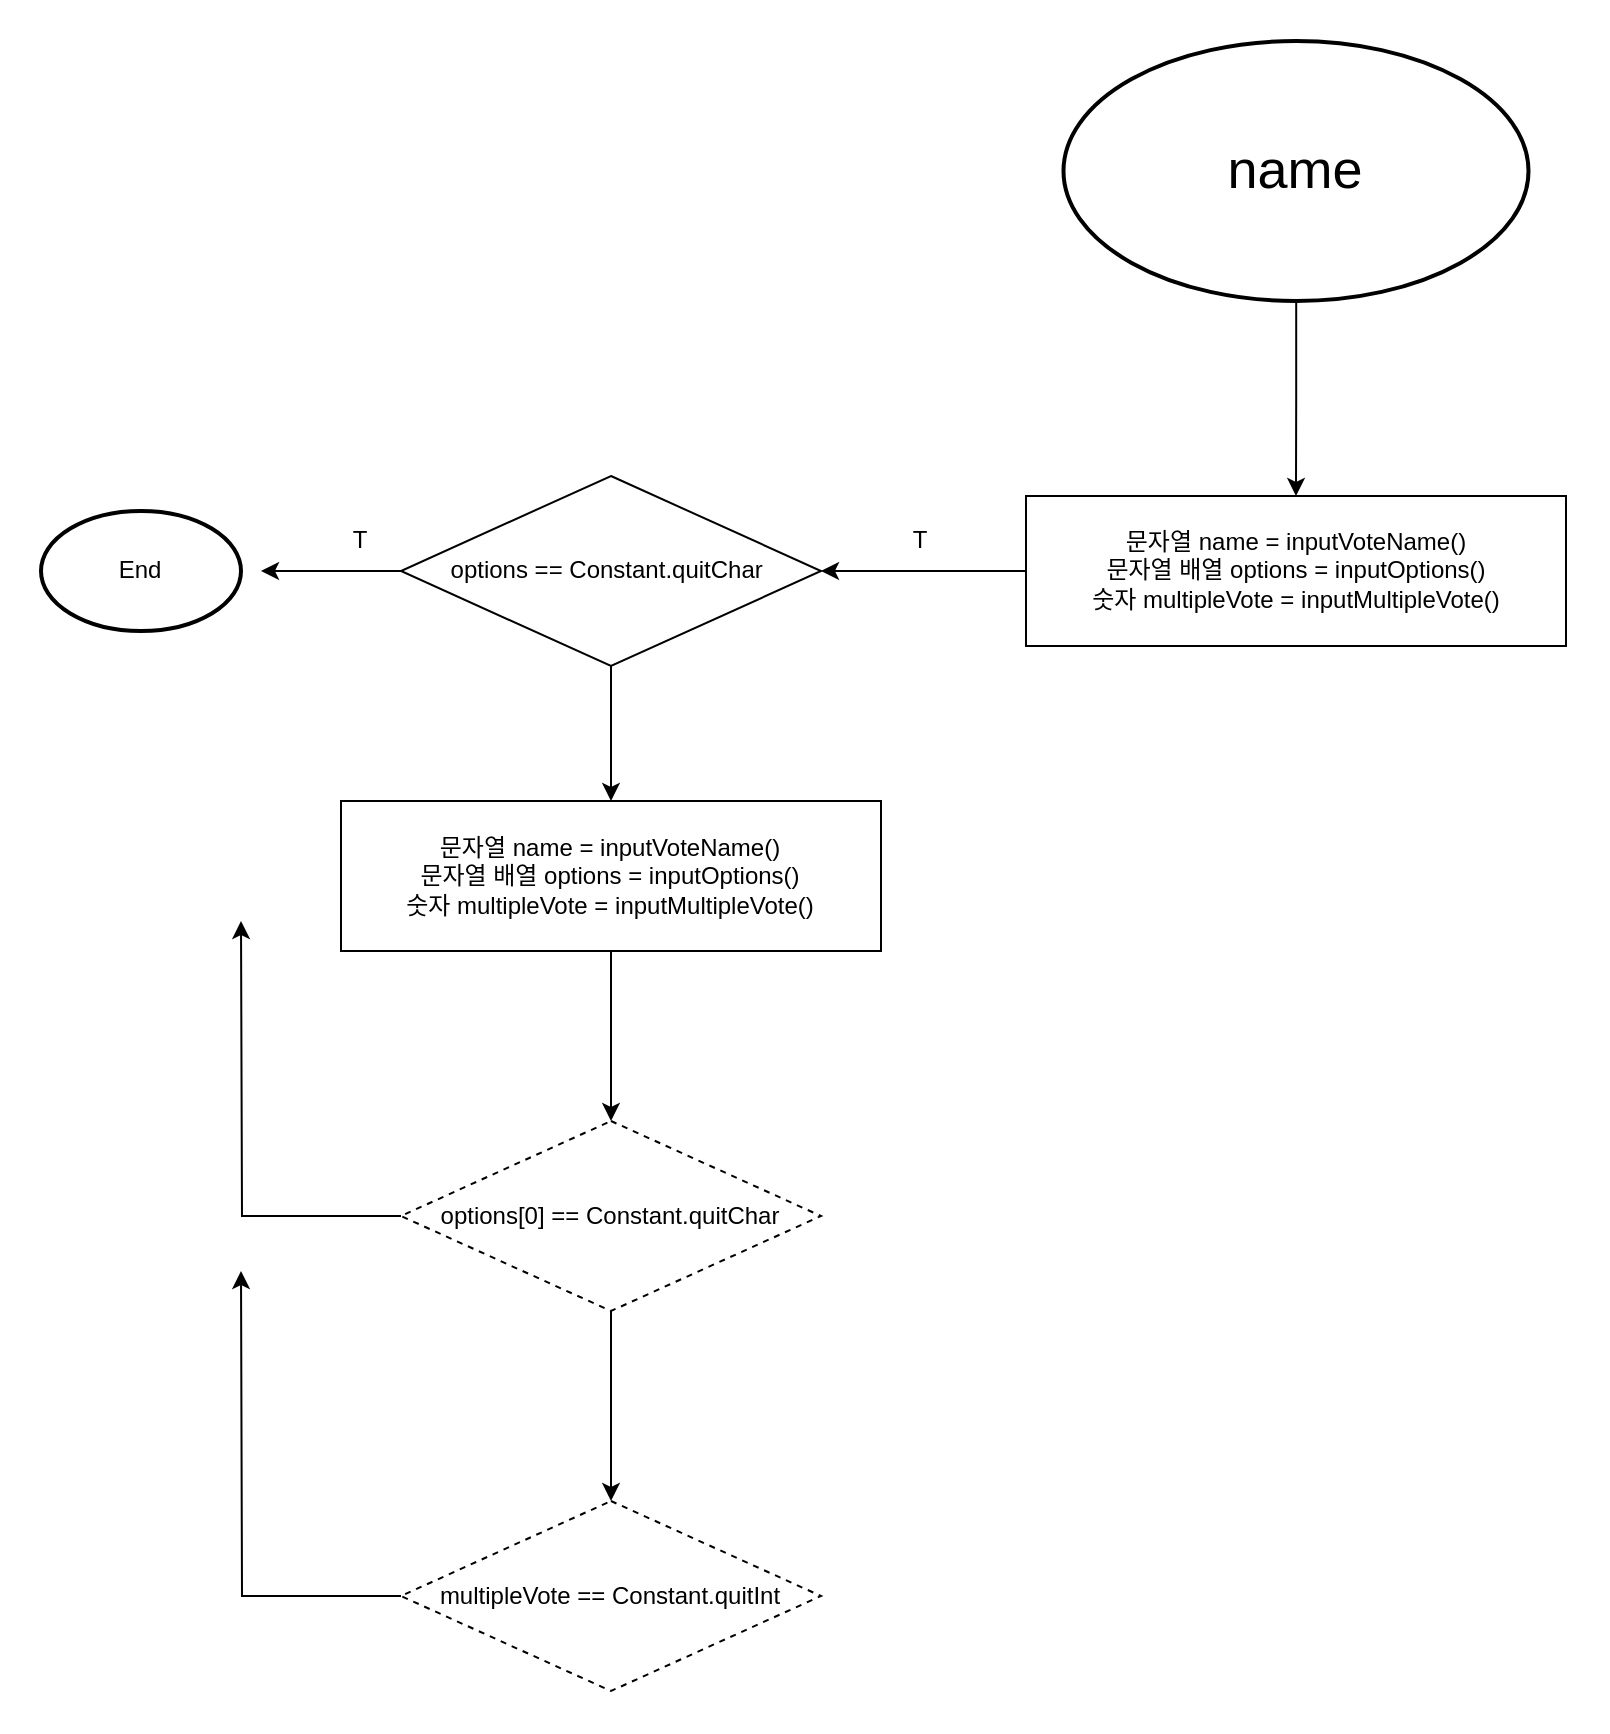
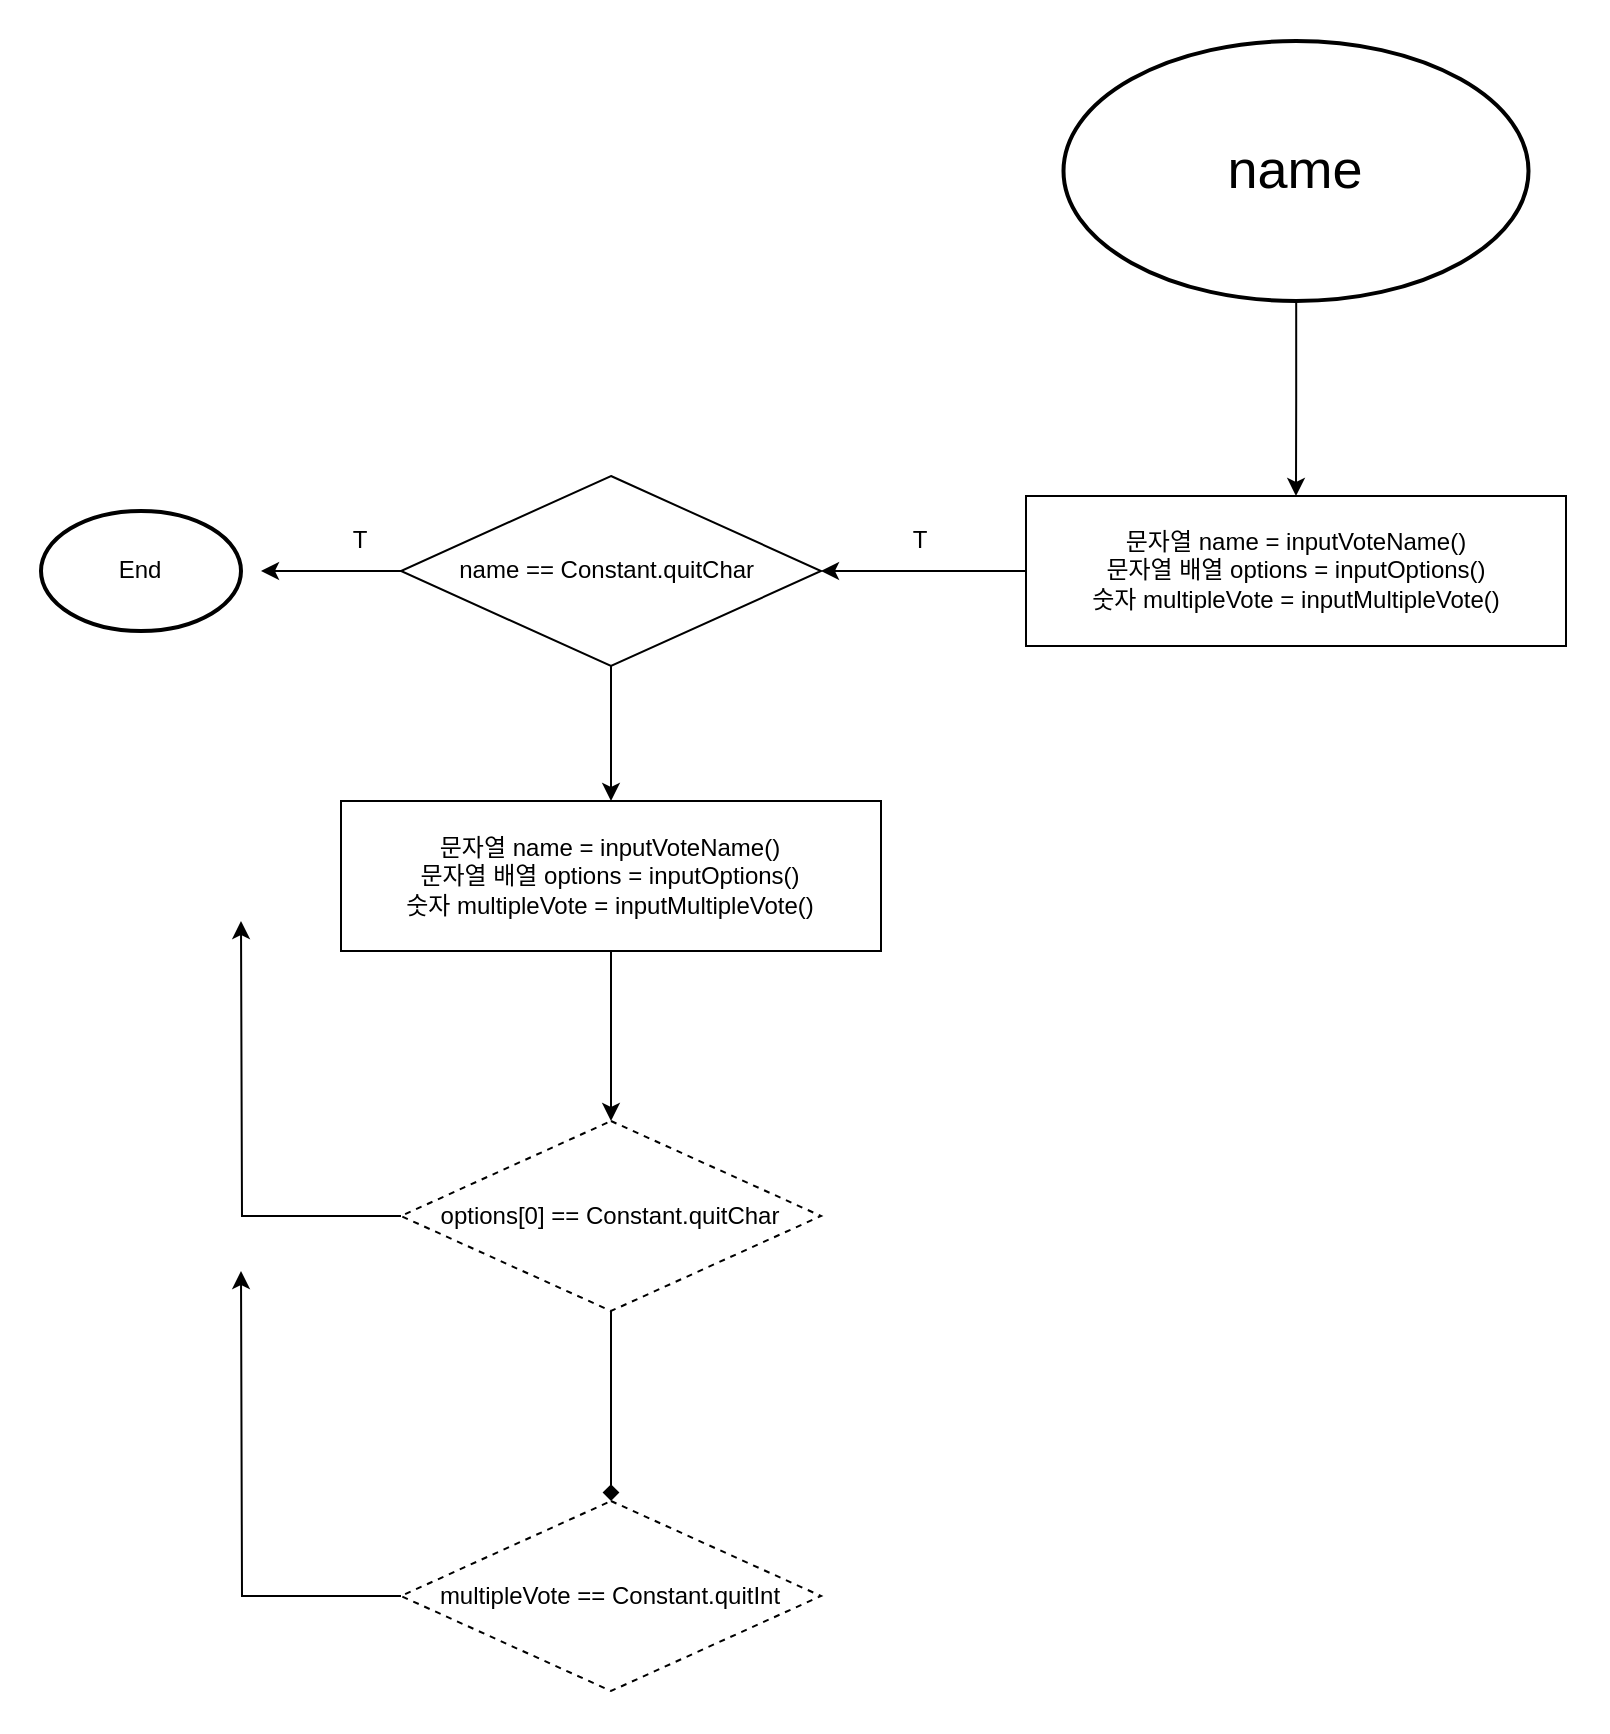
node "options == Constant.quitChar": label "options == Constant.quitChar" -> "name == Constant.quitChar"
edge "options[0] == Constant.quitChar" -> "multipleVote == Constant.quitInt": arrowhead classic -> diamond
